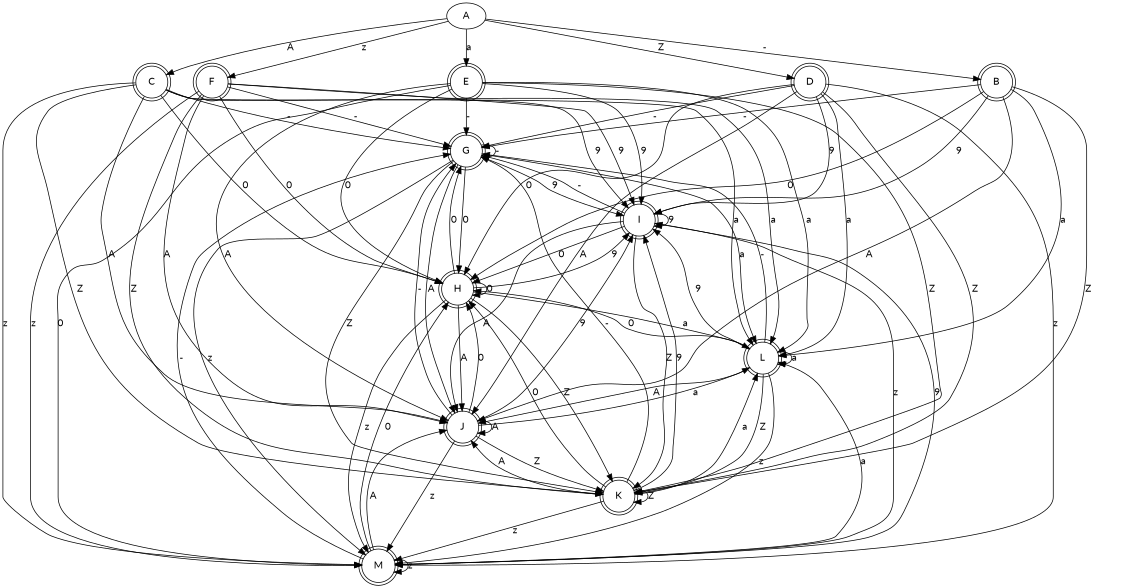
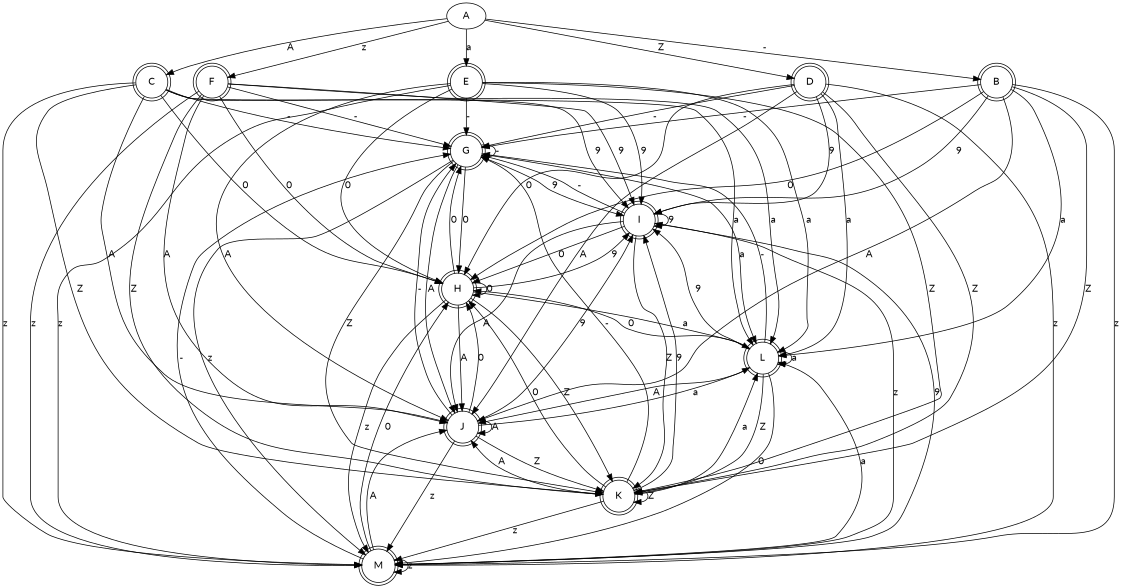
edge "E" -> "M": label "0" -> "z"
edge "L" -> "M": label "z" -> "0"
edge "B" -> "M": added, label "z"
